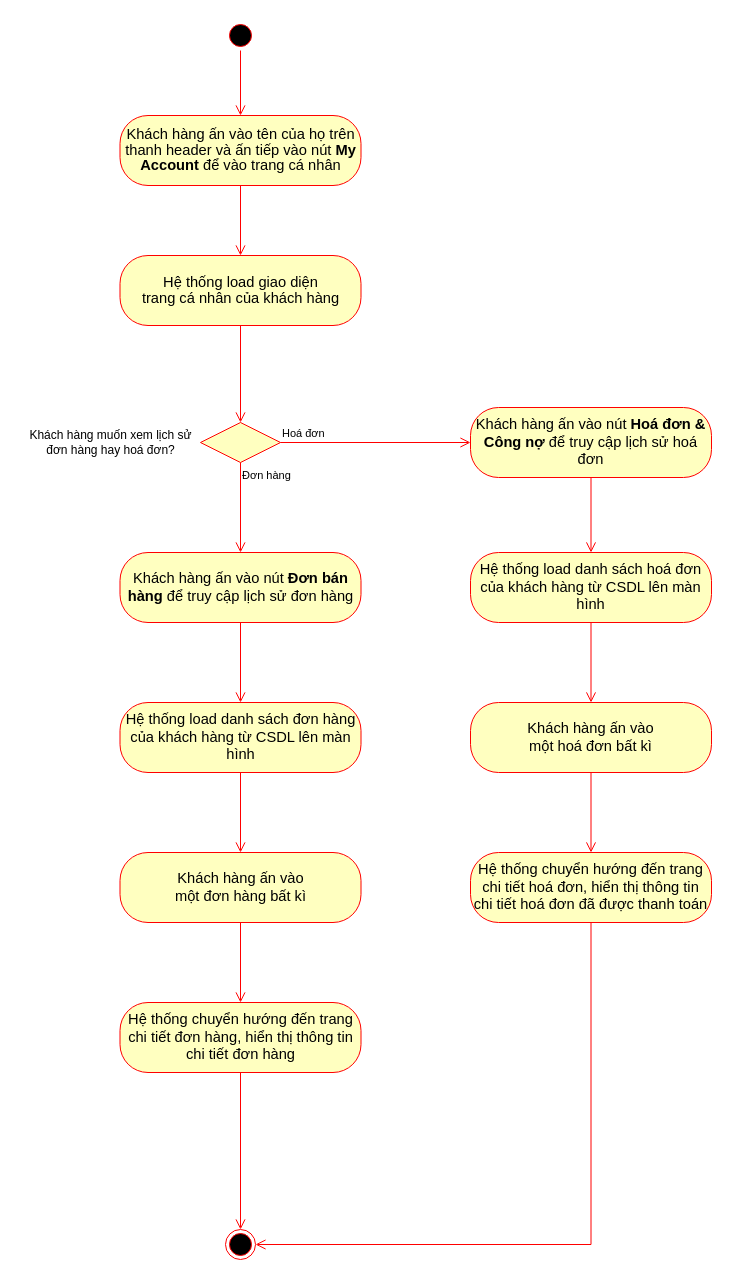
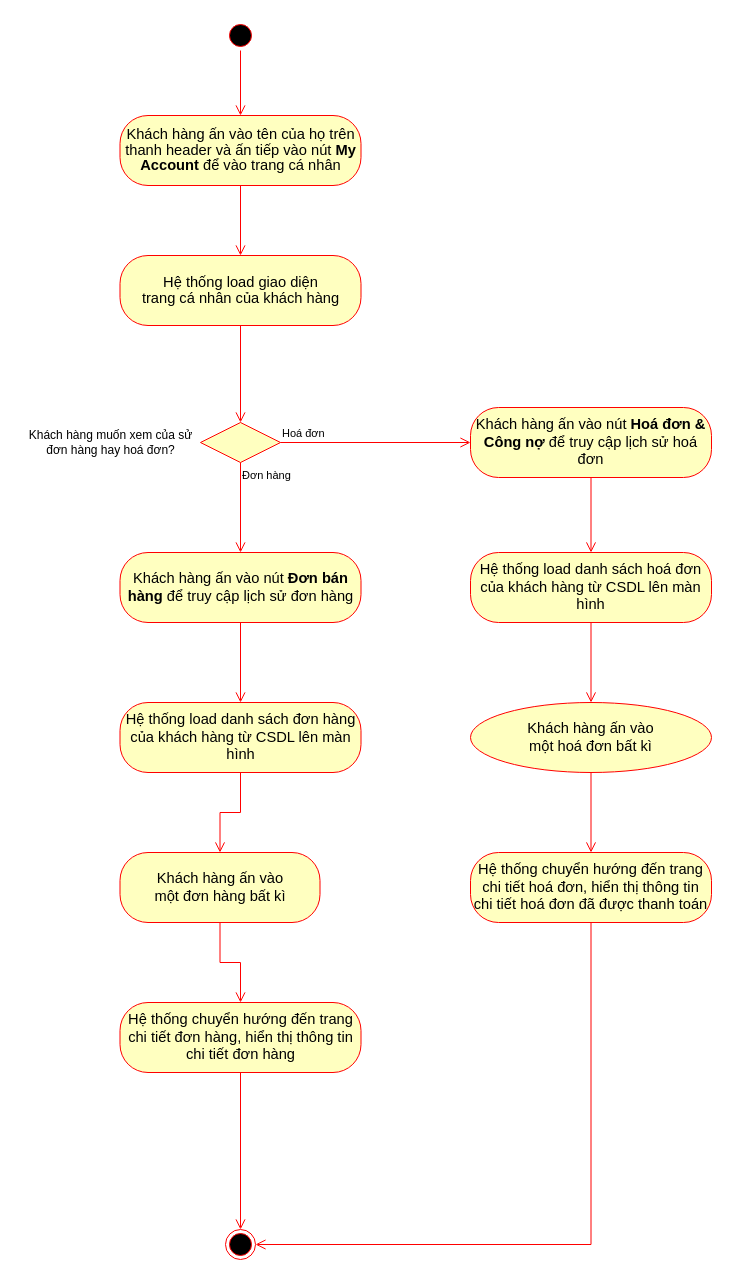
node "Khách hàng muốn xem lịch sử đơn hàng hay hoá đơn?": label "Khách hàng muốn xem lịch sử đơn hàng hay hoá đơn?" -> "Khách hàng muốn xem của sử đơn hàng hay hoá đơn?"
node "Khách hàng ấn vào một hoá đơn bất kì": shape rounded rectangle -> ellipse
node "Khách hàng ấn vào một đơn hàng bất kì": size 241x70 -> 200x70
